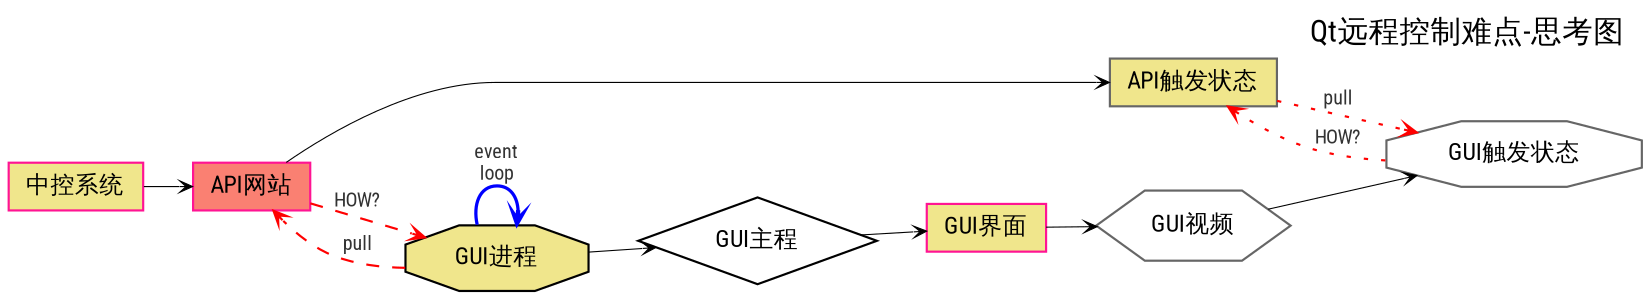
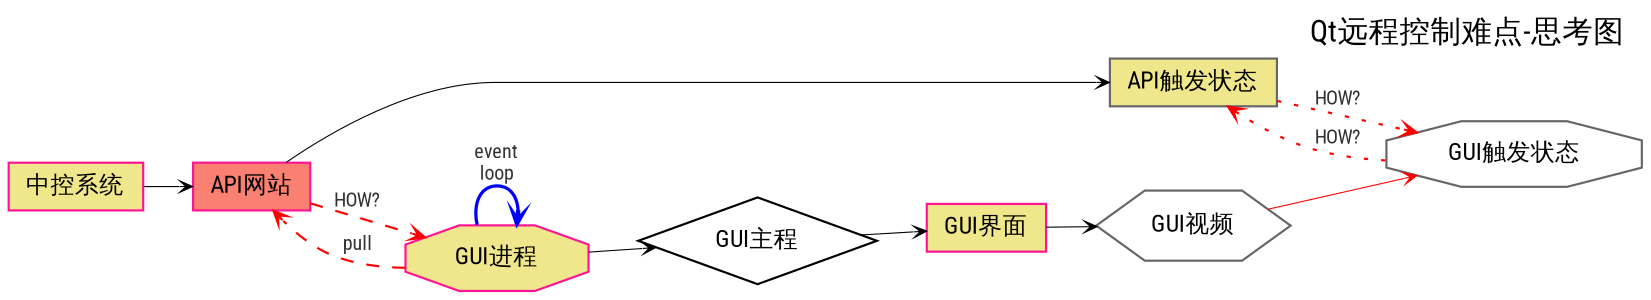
edge "API触发状态" -> "GUI触发状态": label "pull" -> "HOW?"
edge "GUI视频" -> "GUI触发状态": color black -> red
node "GUI进程": color black -> deeppink
